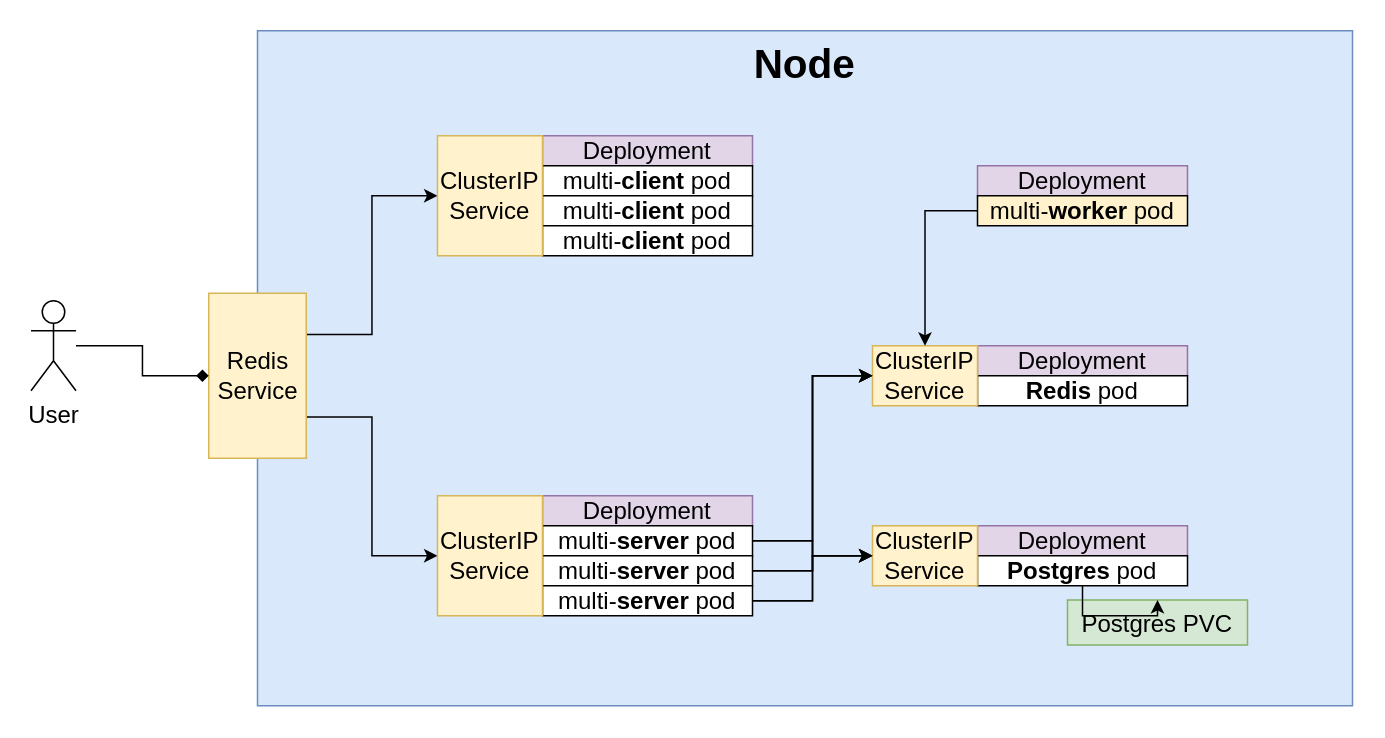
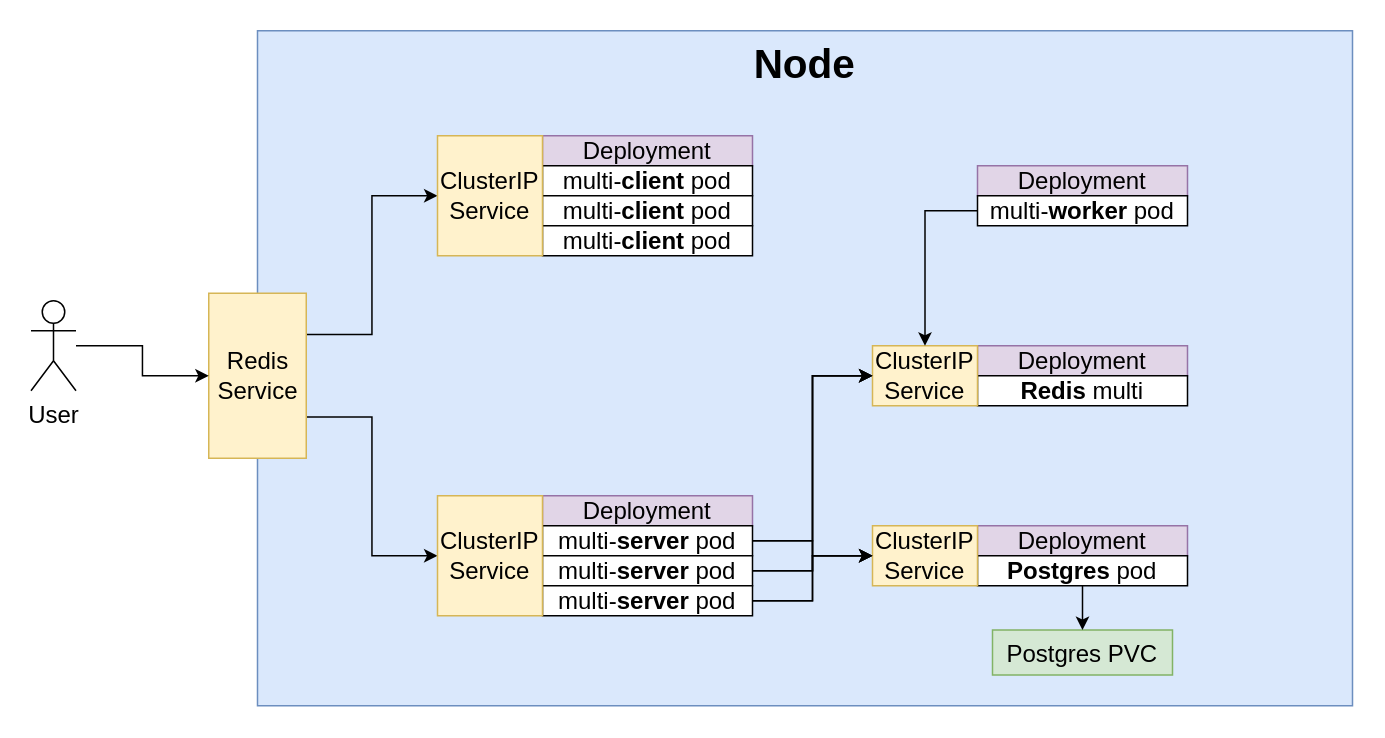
node "multi-worker pod": fillcolor #fff2cc -> #ffffff
edge "User" -> "RedisService": arrowhead diamond -> classic
node "Redis pod": label "Redis pod" -> "Redis multi"
node "Postgres PVC": moved (1157, 623) -> (1082, 653)
